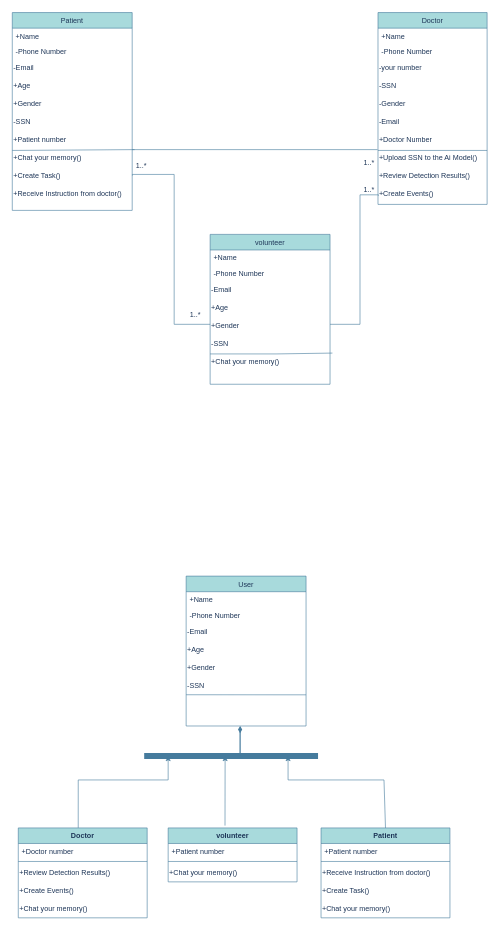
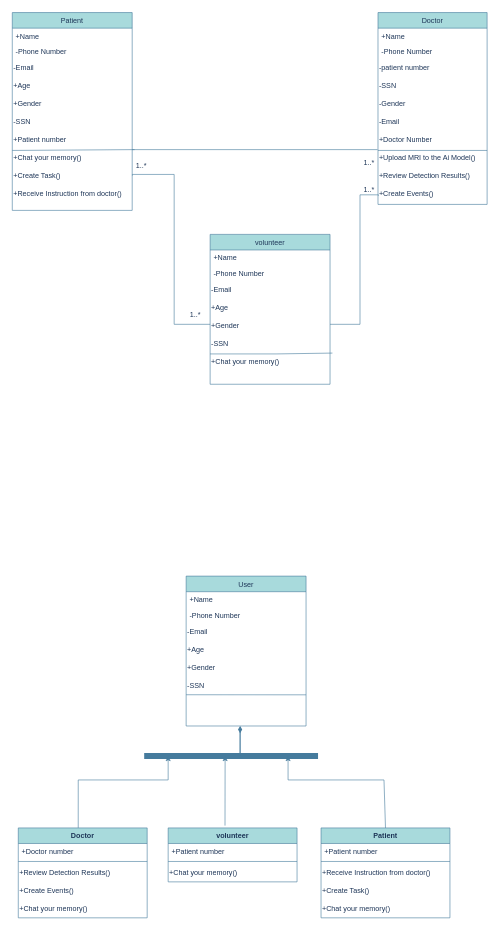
node "-your number": label "-your number" -> "-patient number"
node "+Upload SSN to the Ai Model()": label "+Upload SSN to the Ai Model()" -> "+Upload MRI to the Ai Model()"
